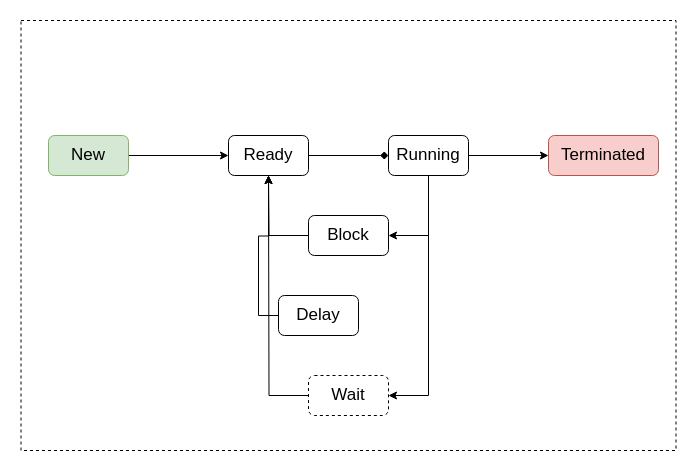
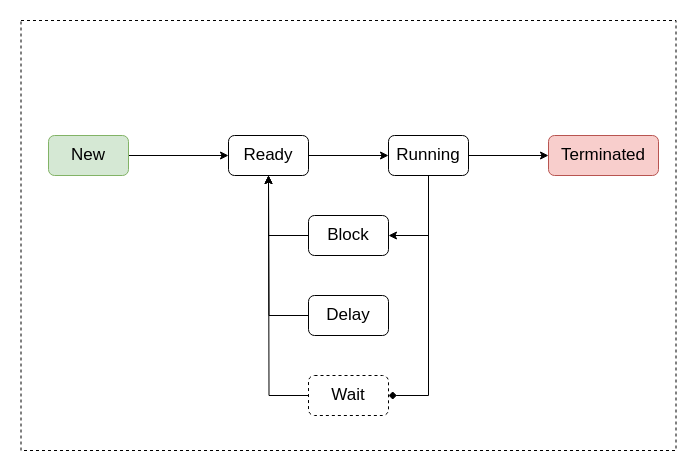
edge "Ready" -> "Running": arrowhead diamond -> classic
node "Delay": moved (319, 316) -> (349, 316)
edge "Running" -> "Wait": arrowhead classic -> diamond
